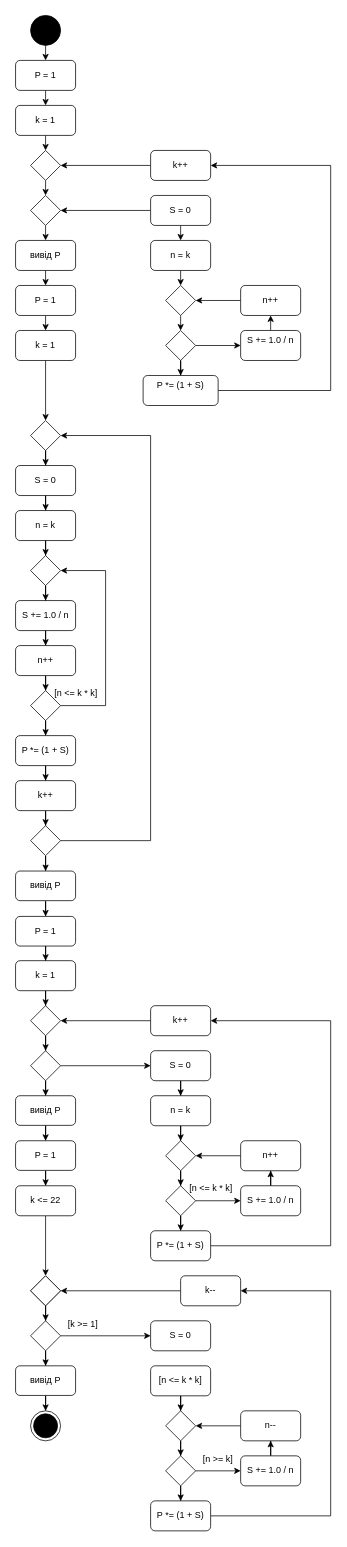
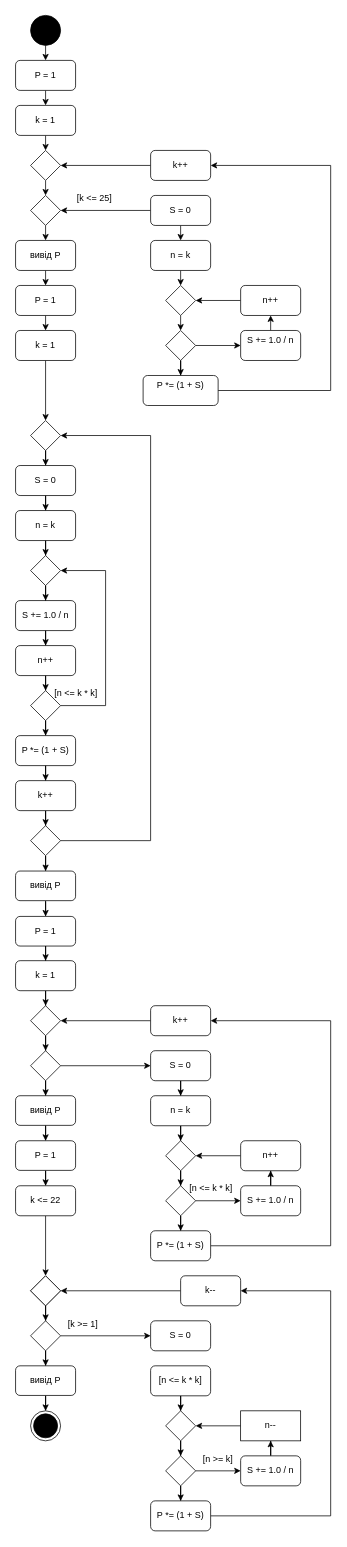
node "[k <= 25]": added
node "n--": shape rounded rectangle -> rectangle
